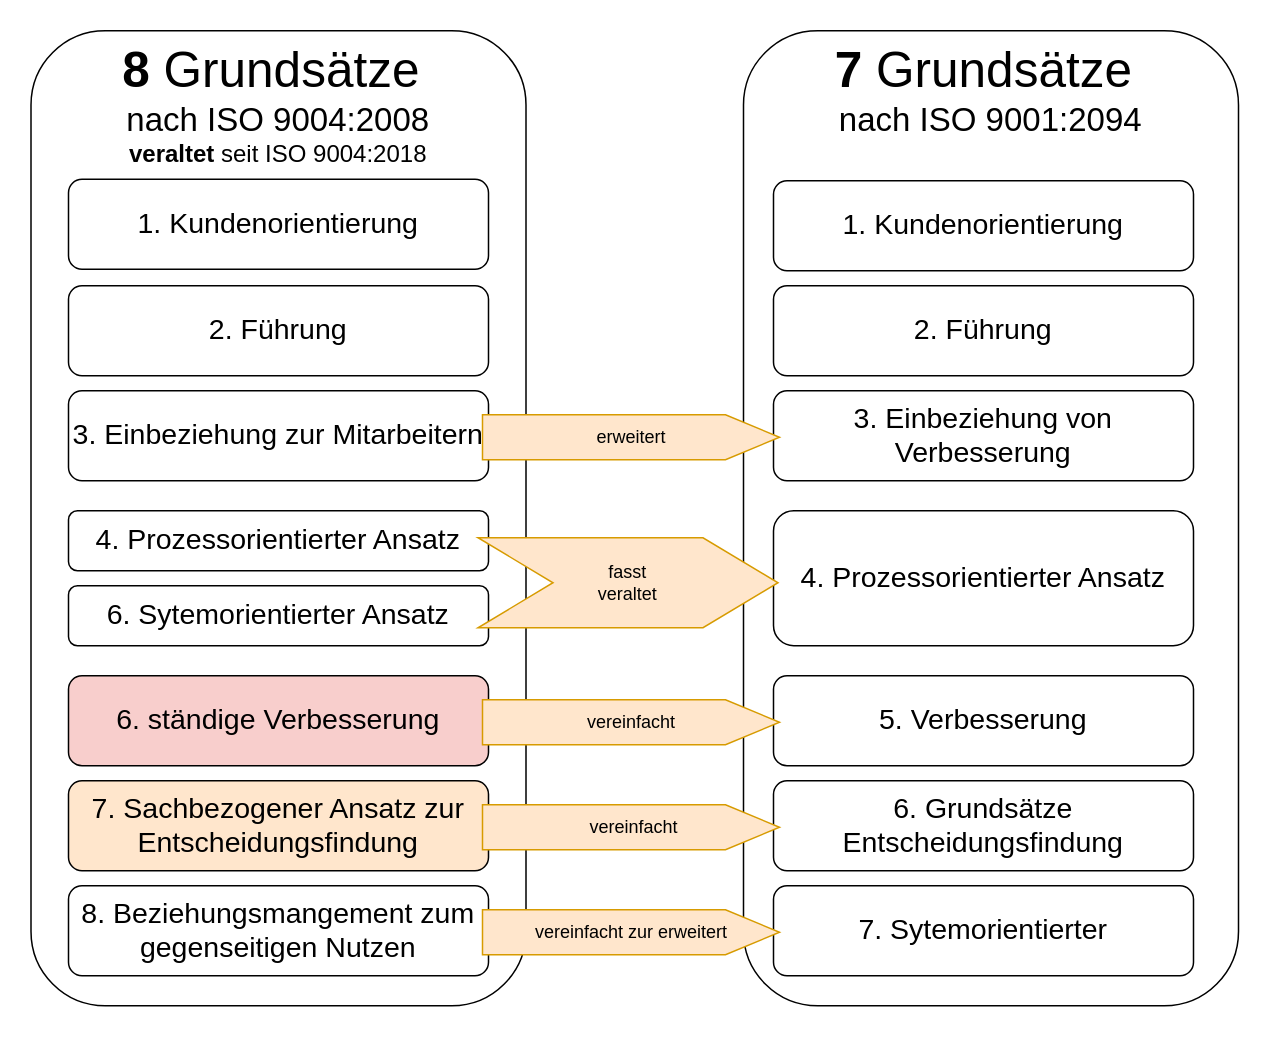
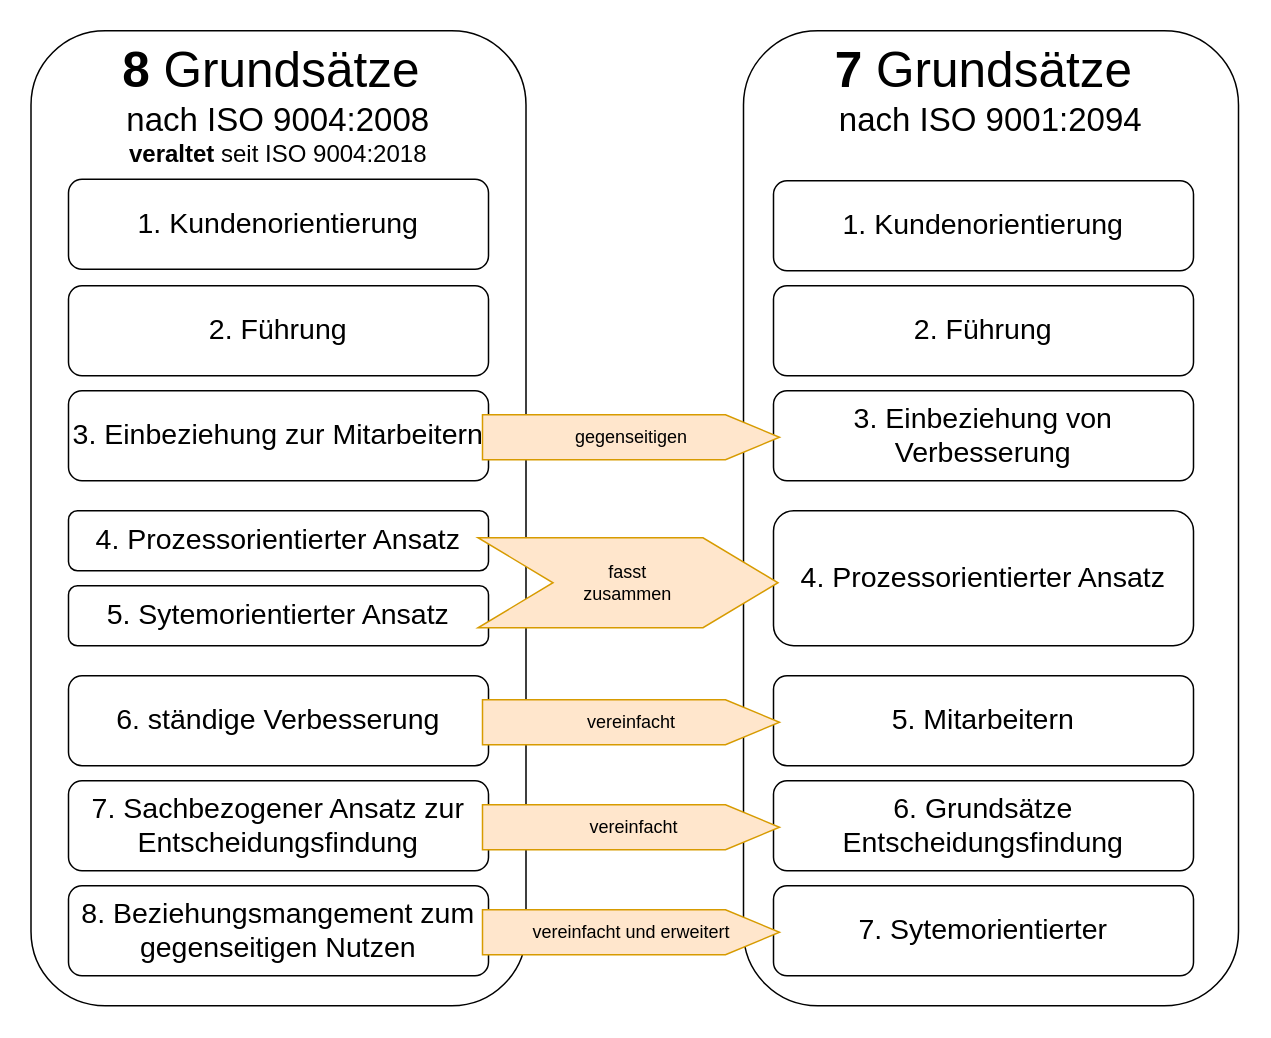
node "erweitert": label "erweitert" -> "gegenseitigen"
node "fasst veraltet": label "fasst veraltet" -> "fasst zusammen"
node "6. Sytemorientierter Ansatz": label "6. Sytemorientierter Ansatz" -> "5. Sytemorientierter Ansatz"
node "6. ständige Verbesserung": fillcolor #f8cecc -> #ffffff
node "5. Verbesserung": label "5. Verbesserung" -> "5. Mitarbeitern"
node "7. Sachbezogener Ansatz zur Entscheidungsfindung": fillcolor #ffe6cc -> #ffffff
node "vereinfacht zur erweitert": label "vereinfacht zur erweitert" -> "vereinfacht und erweitert"
